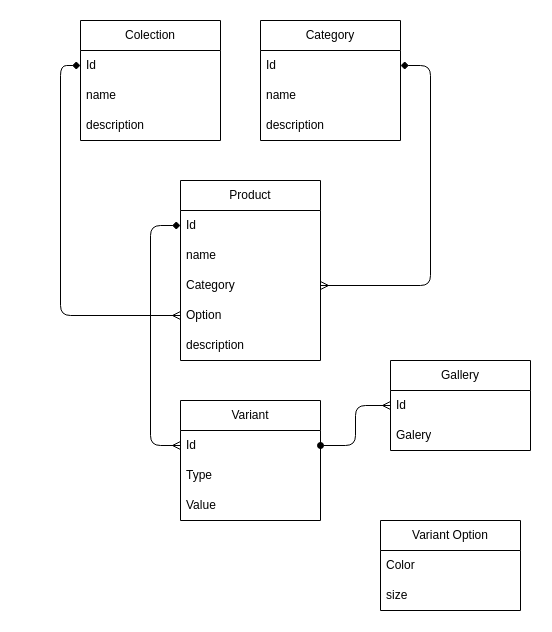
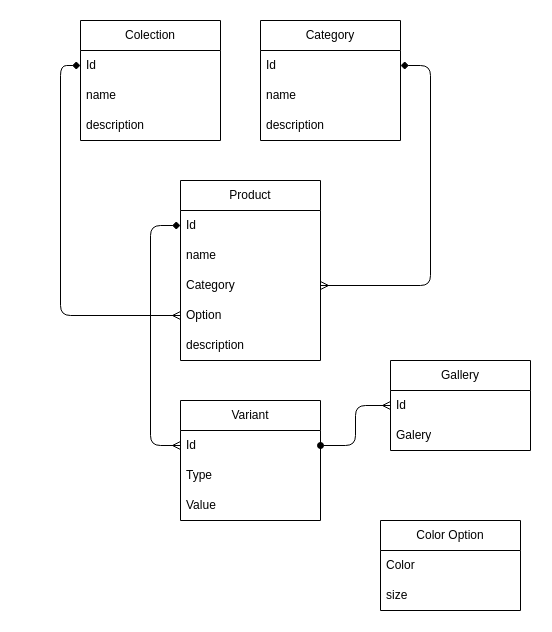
node "Variant Option": label "Variant Option" -> "Color Option"
